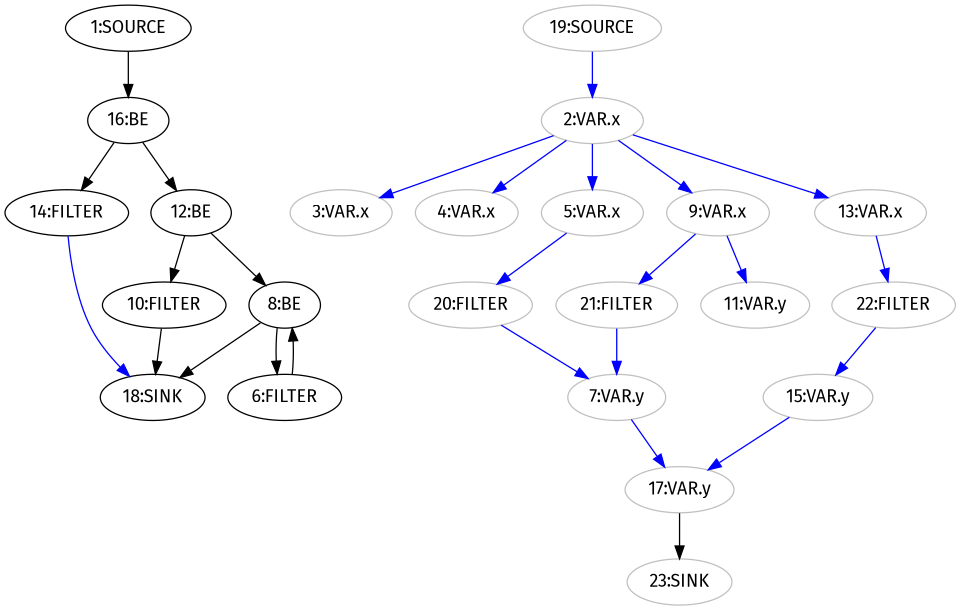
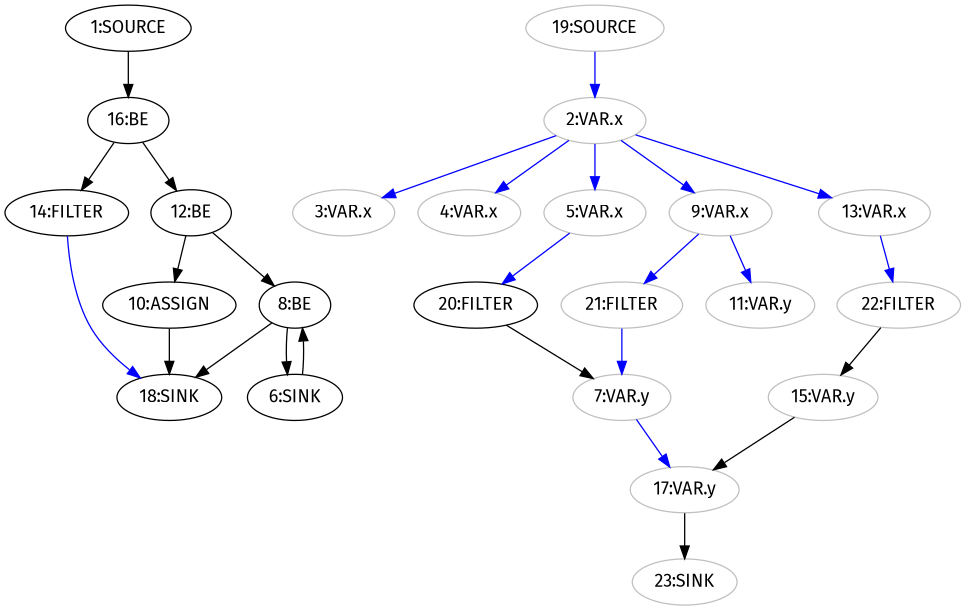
node "10:FILTER": label "10:FILTER" -> "10:ASSIGN"
node "20:FILTER": color grey -> black
edge "22:FILTER" -> "15:VAR.y": color blue -> black
edge "20:FILTER" -> "7:VAR.y": color blue -> black
node "6:FILTER": label "6:FILTER" -> "6:SINK"
edge "15:VAR.y" -> "17:VAR.y": color blue -> black
